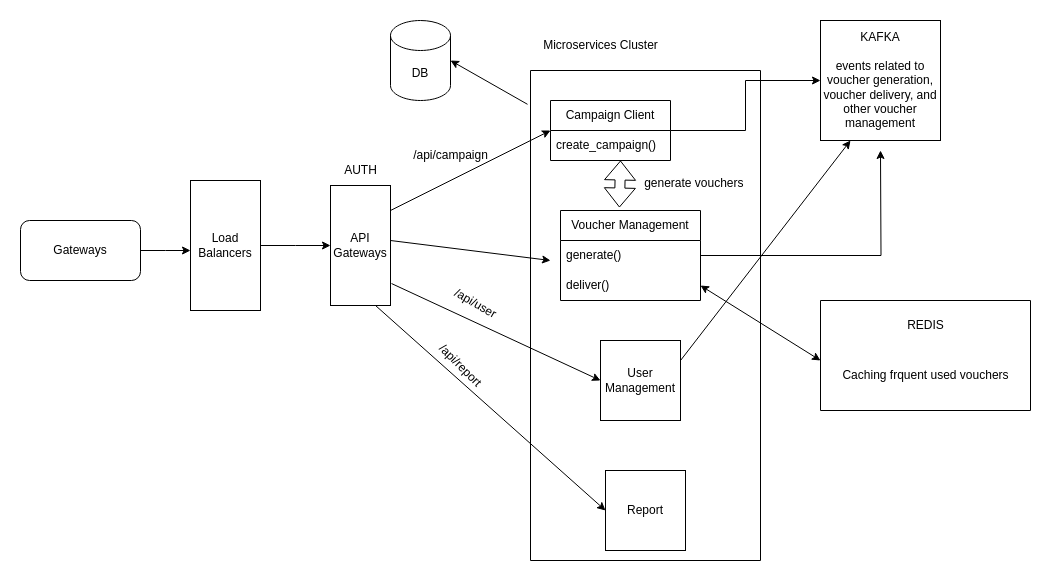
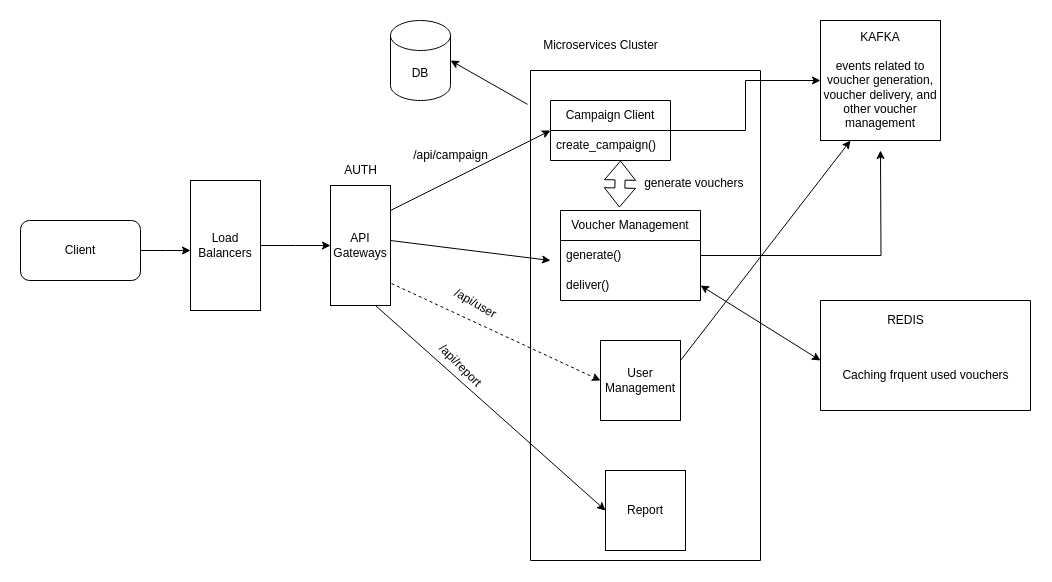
node "Gateways": label "Gateways" -> "Client"
node "REDIS": moved (926, 326) -> (906, 321)
edge "API Gateways" -> "User Management": style solid -> dashed
